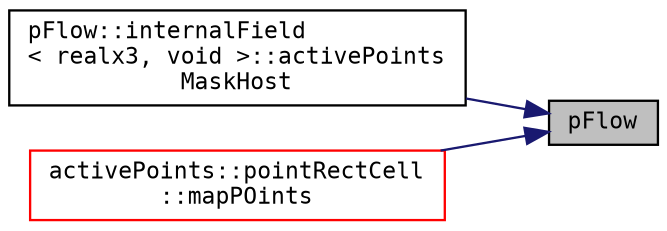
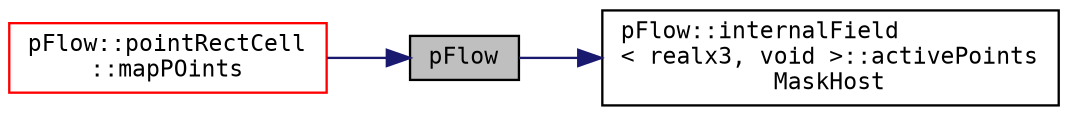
edge "pFlow::internalField < realx3, void >::activePoints MaskHost" -> "pFlow": reversed
node "activePoints::pointRectCell ::mapPOints": label "activePoints::pointRectCell ::mapPOints" -> "pFlow::pointRectCell ::mapPOints"
